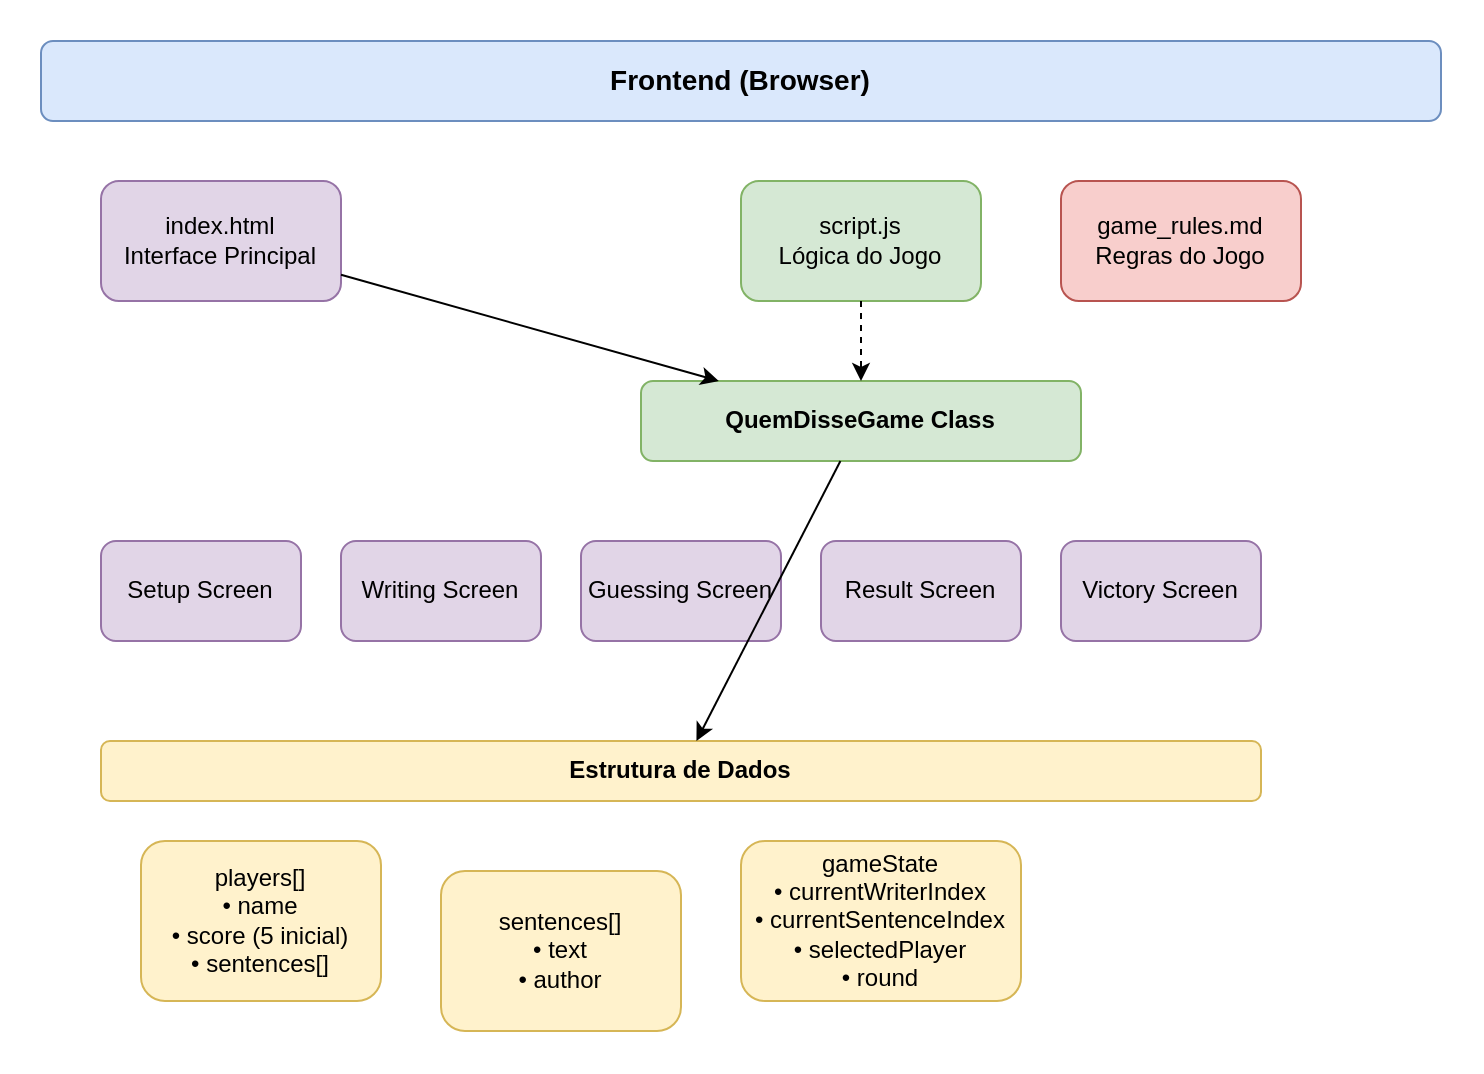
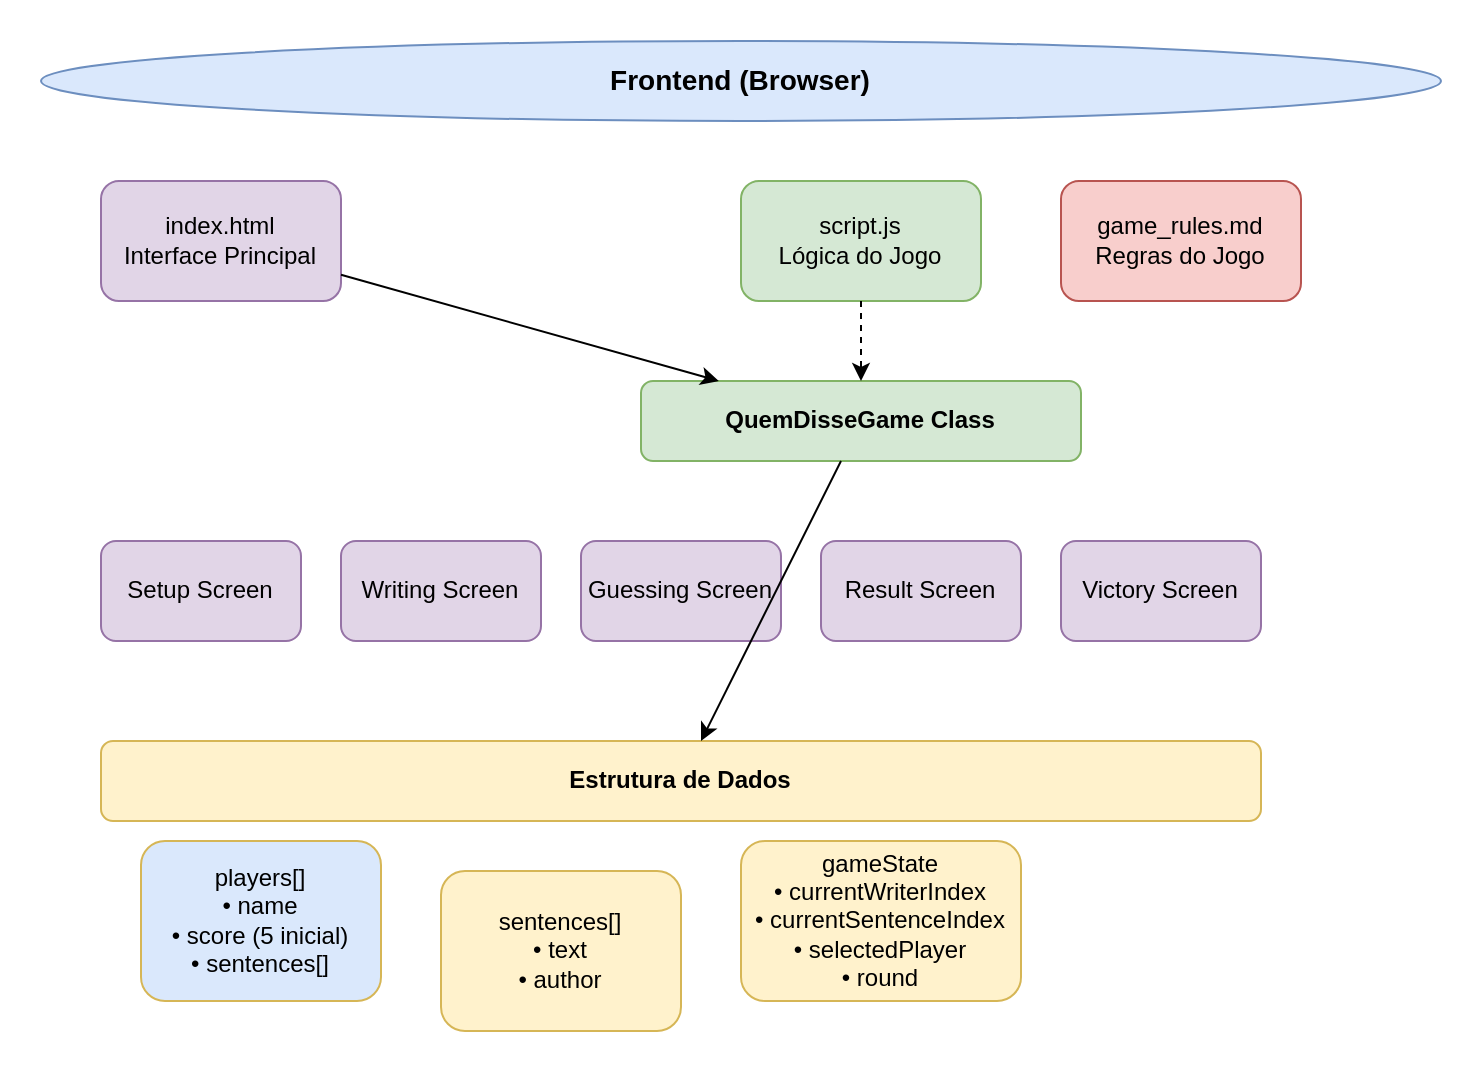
node "Frontend (Browser)": shape rounded rectangle -> ellipse
node "Estrutura de Dados": size 1160x60 -> 1160x80
node "players[] • name • score (5 inicial) • sentences[]": fillcolor #fff2cc -> #dae8fc
